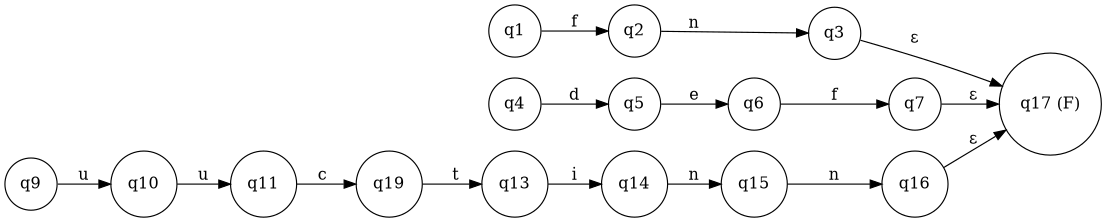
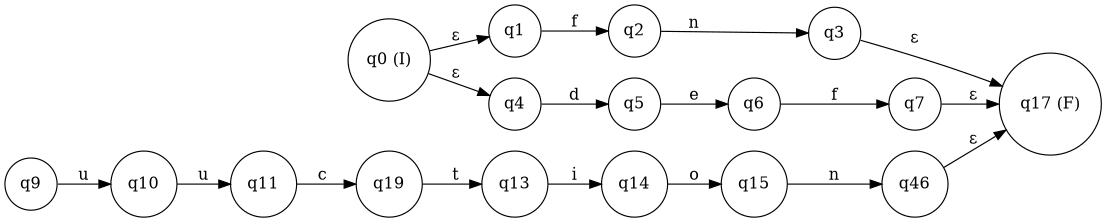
node "q0 (I)": added
edge "q14" -> "q15": label "n" -> "o"
node "q16": label "q16" -> "q46"
